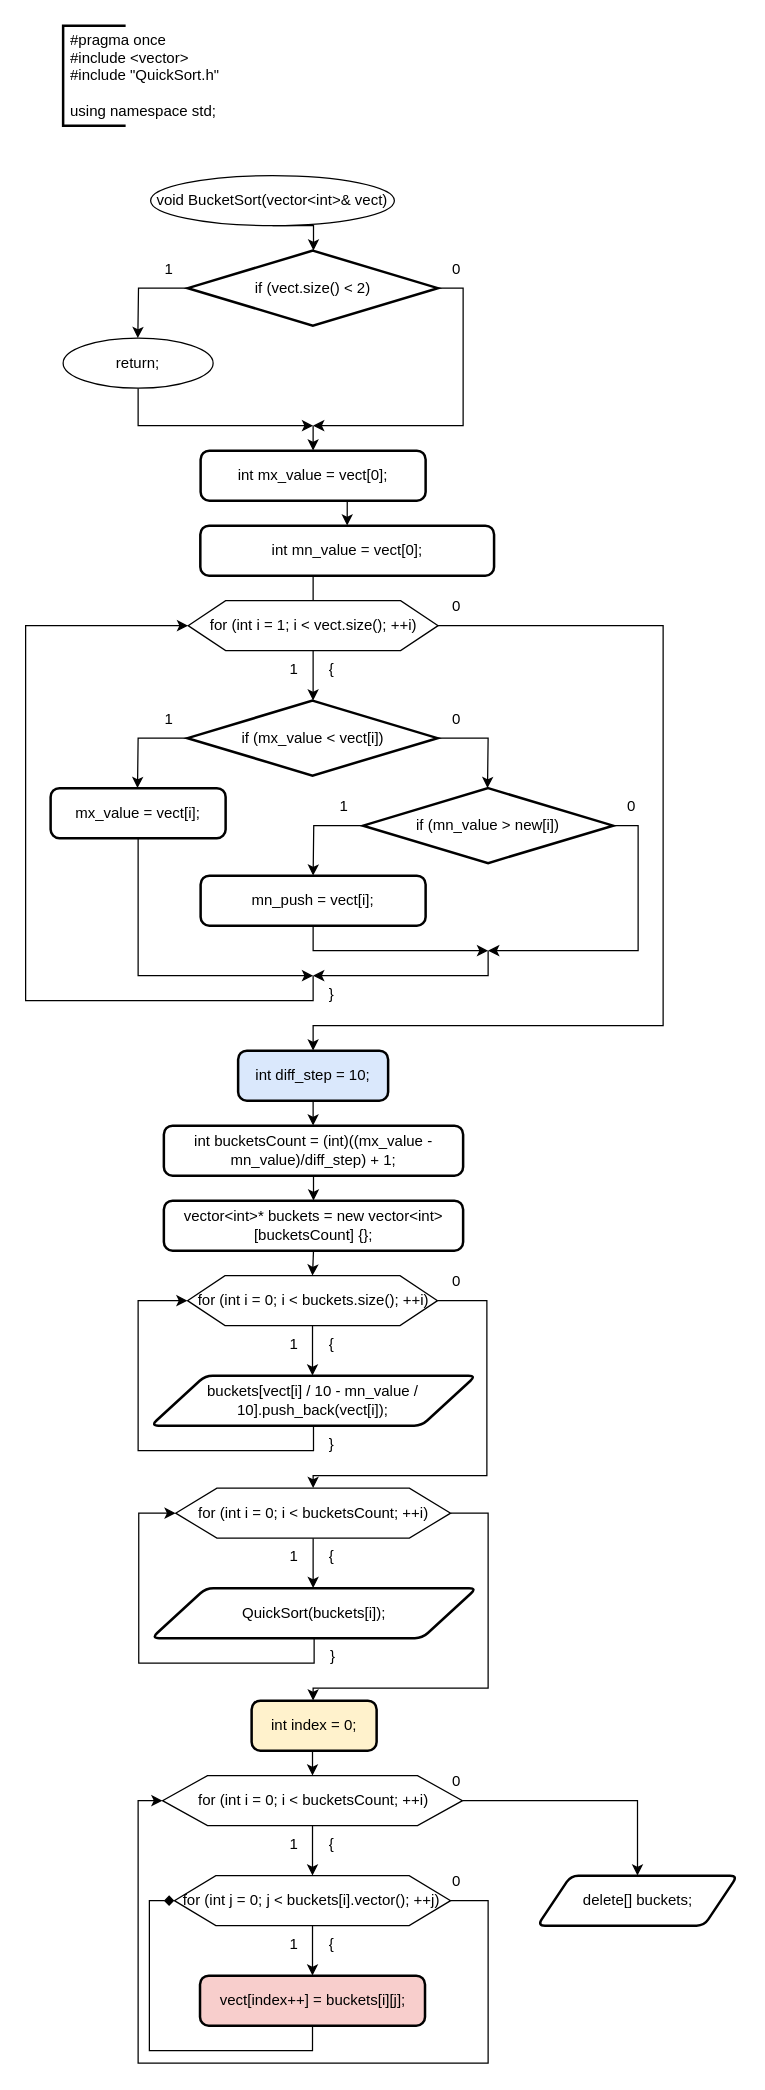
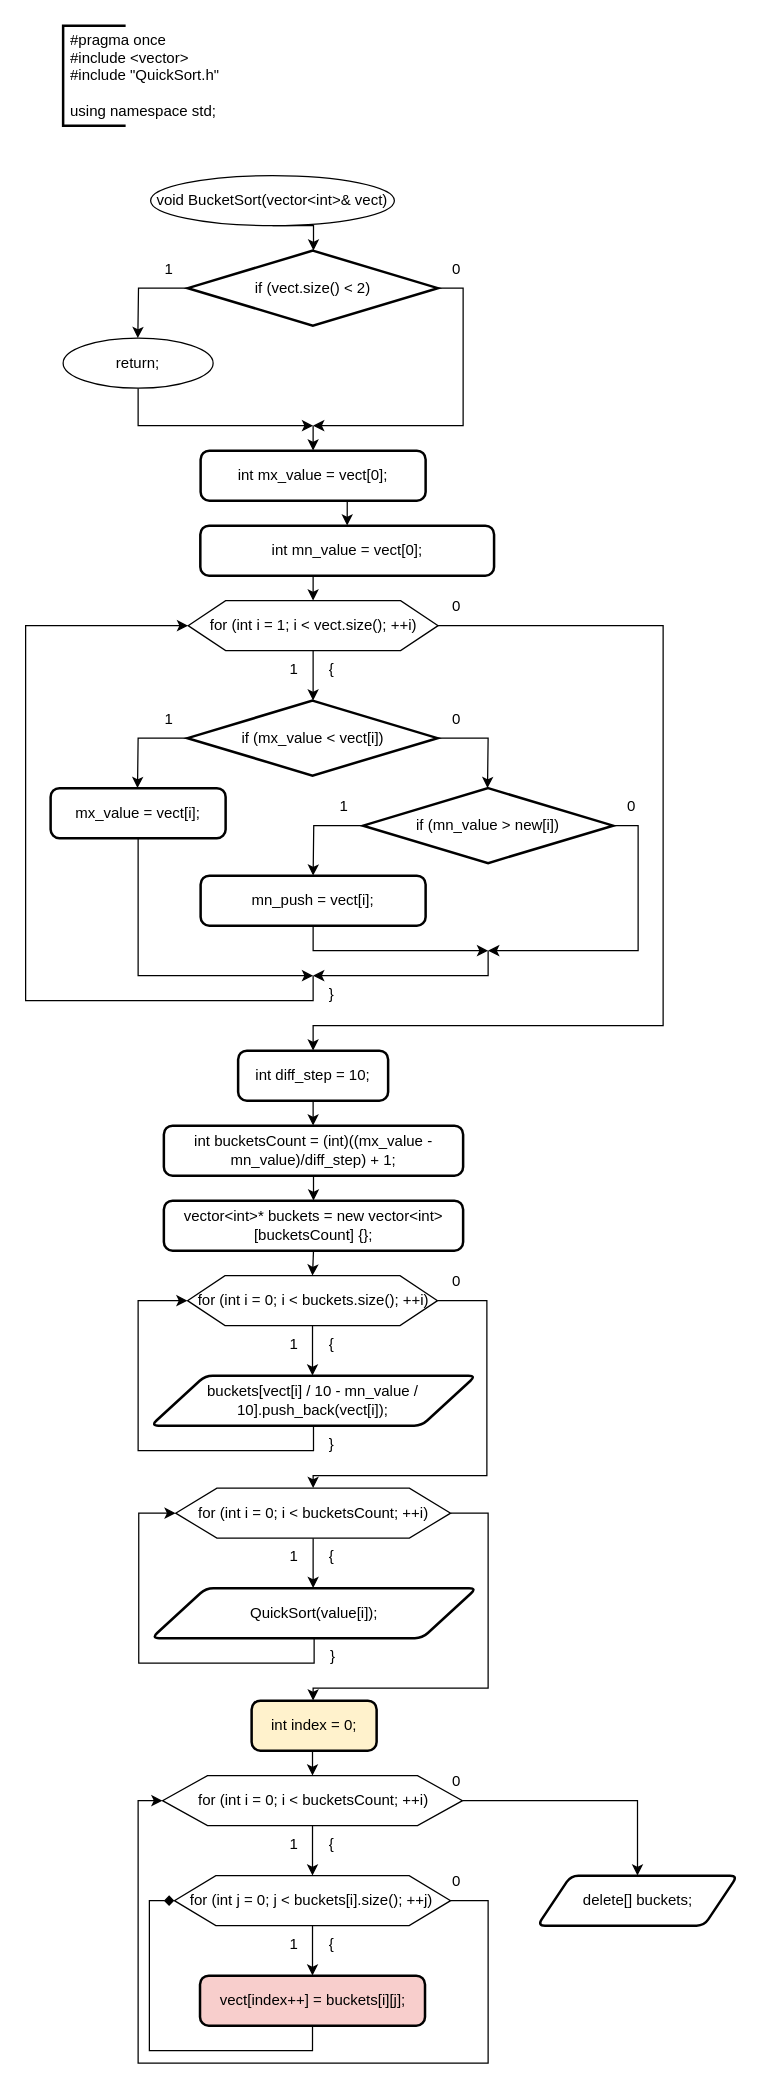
edge "int mn_value = vect[0];" -- "for (int i = 1; i < vect.size(); ++i)": arrowhead none -> classic
node "int diff_step = 10;": fillcolor #dae8fc -> #ffffff
node "QuickSort(buckets[i]);": label "QuickSort(buckets[i]);" -> "QuickSort(value[i]);"
node "for (int j = 0; j < buckets[i].vector(); ++j)": label "for (int j = 0; j < buckets[i].vector(); ++j)" -> "for (int j = 0; j < buckets[i].size(); ++j)"
